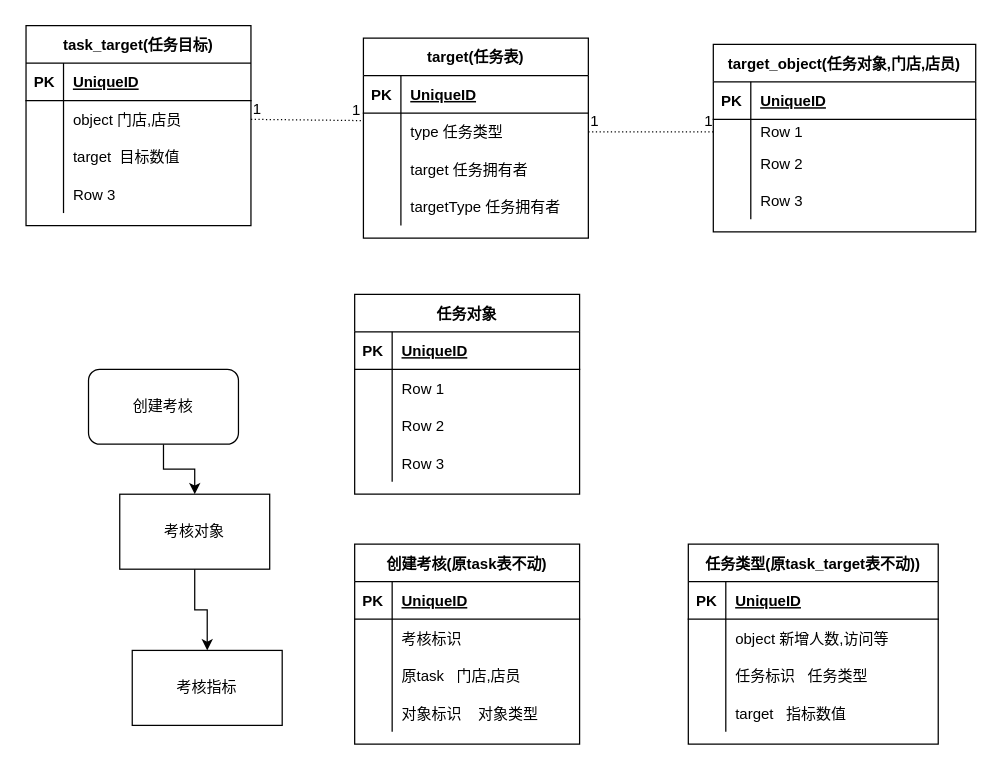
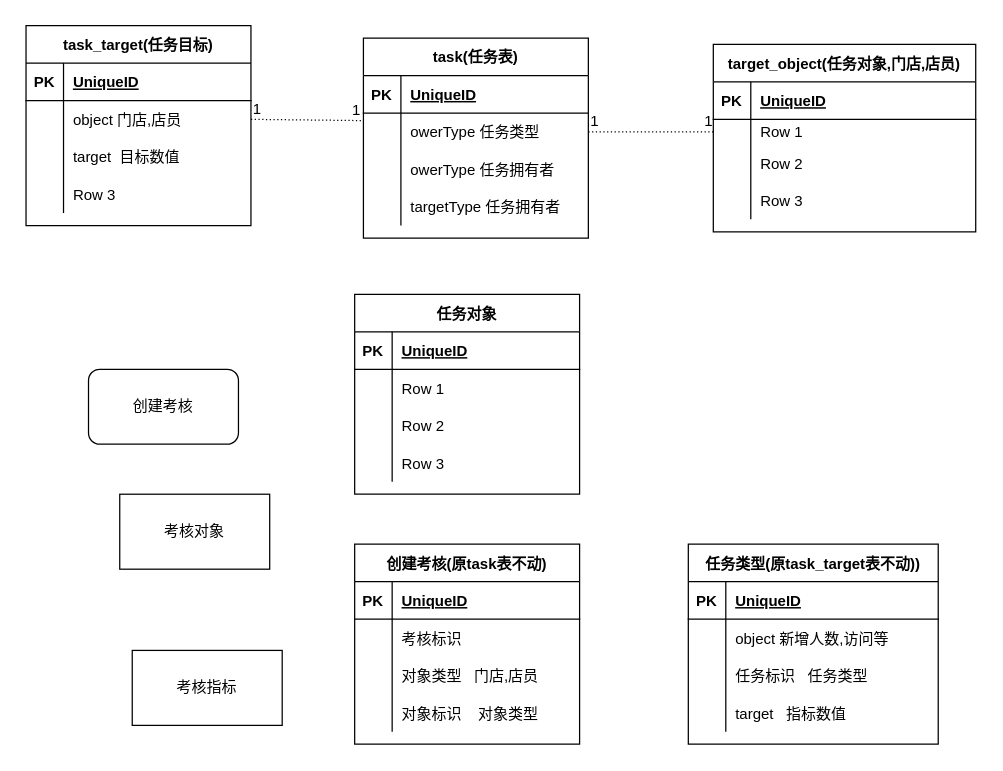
node "target(任务表)": label "target(任务表)" -> "task(任务表)"
node "type 任务类型": label "type 任务类型" -> "owerType 任务类型"
node "target 任务拥有者": label "target 任务拥有者" -> "owerType 任务拥有者"
edge "创建考核" -> "考核对象": removed
edge "考核对象" -> "考核指标": removed
node "原task 门店,店员": label "原task 门店,店员" -> "对象类型 门店,店员"
